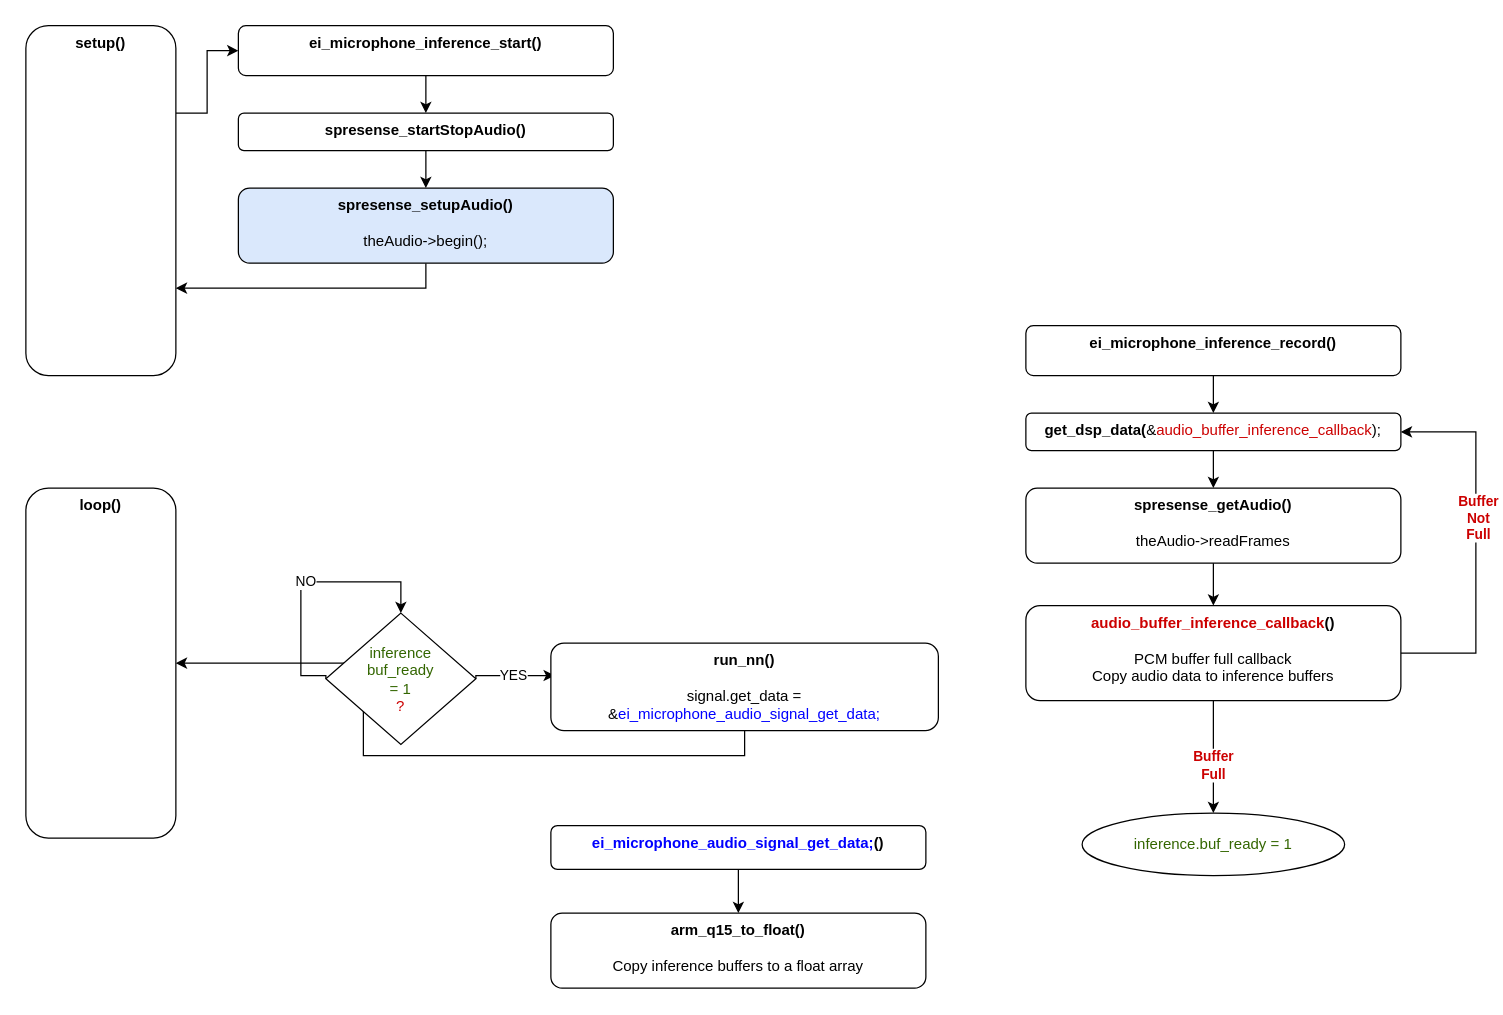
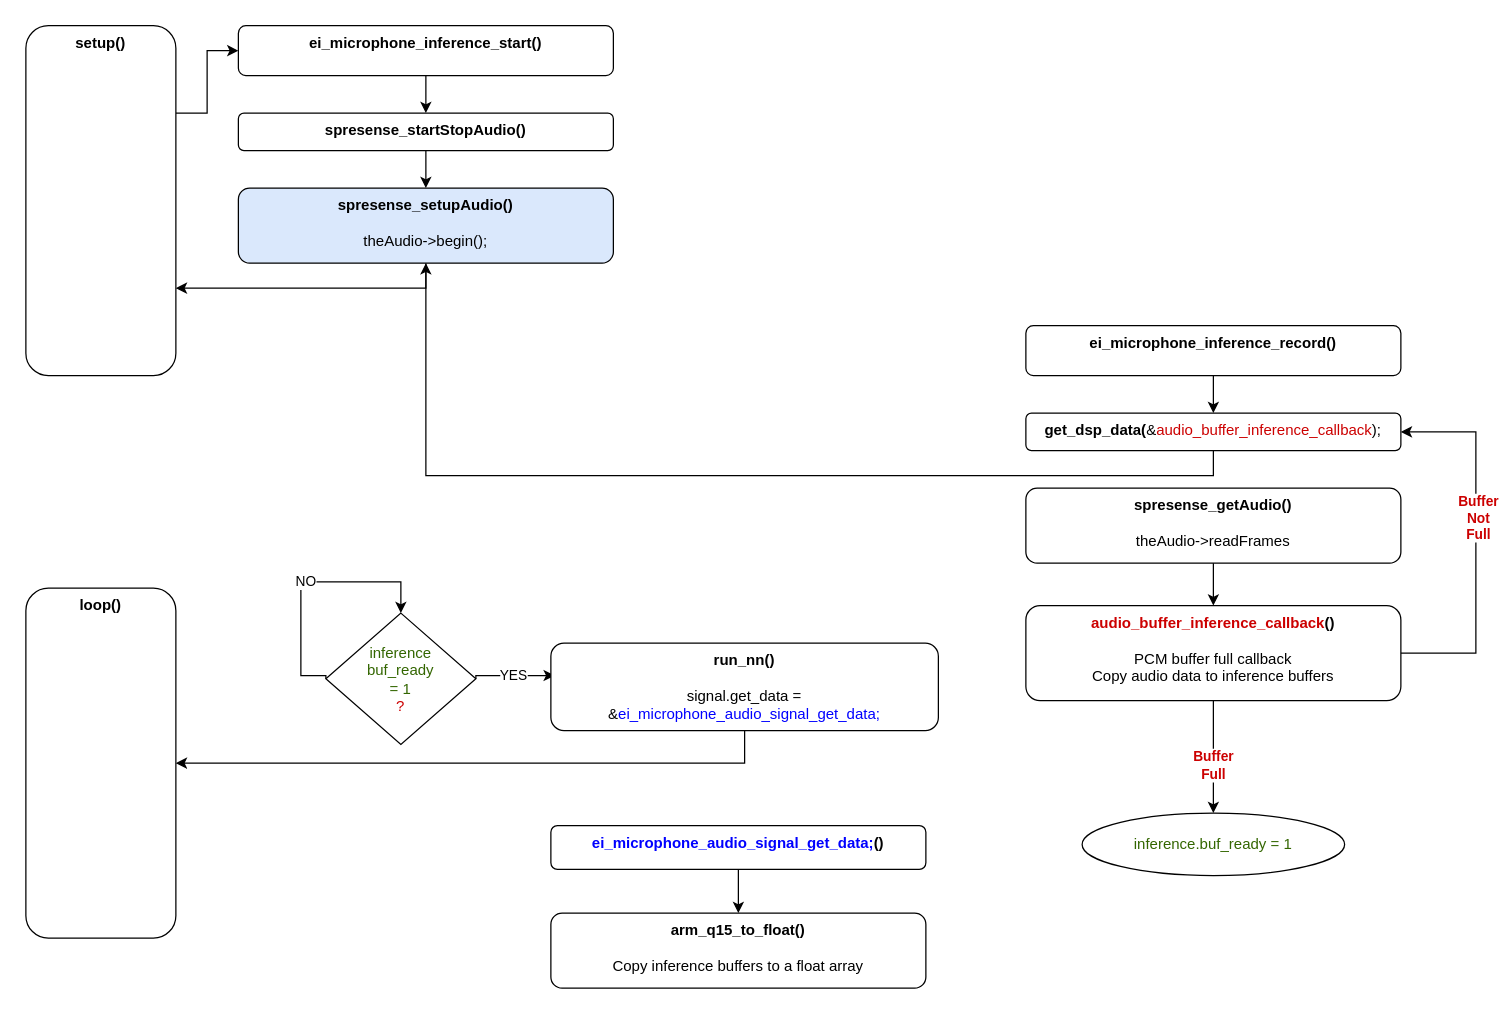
edge "get_dsp_data(&audio_buffer_inference_callback);" -> "spresense_getAudio() theAudio->readFrames": now "get_dsp_data(&audio_buffer_inference_callback);" -> "spresense_setupAudio() theAudio->begin();"
node "loop()": moved (101, 663) -> (101, 763)
